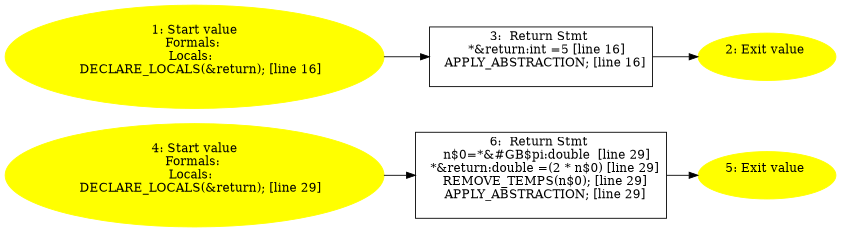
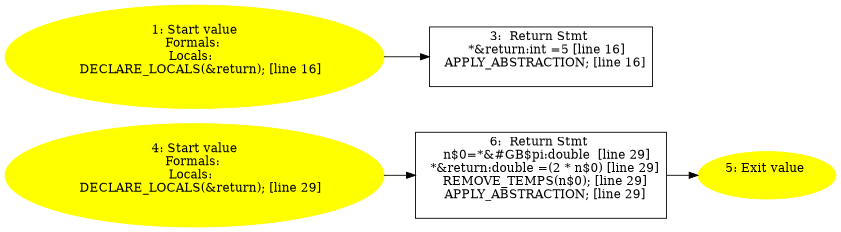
node "2: Exit value": removed
